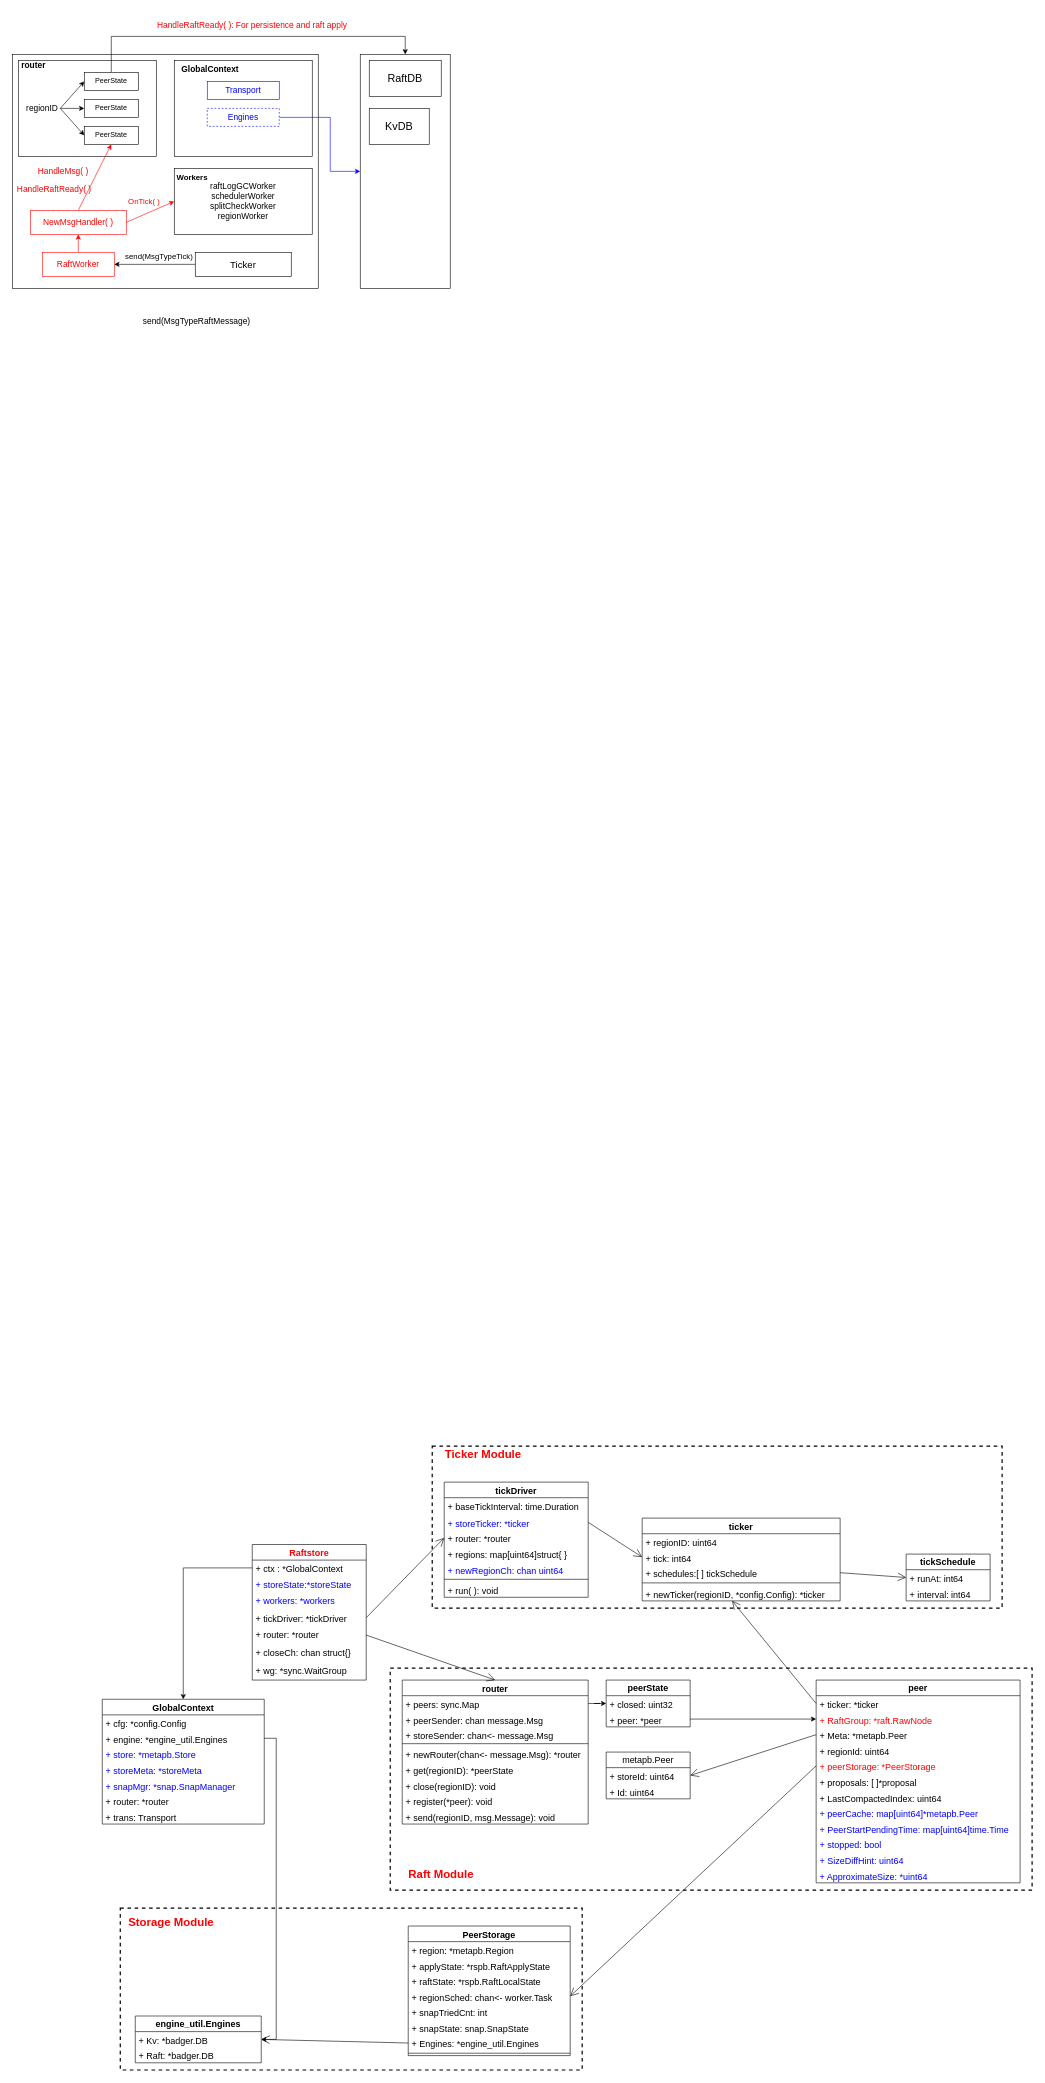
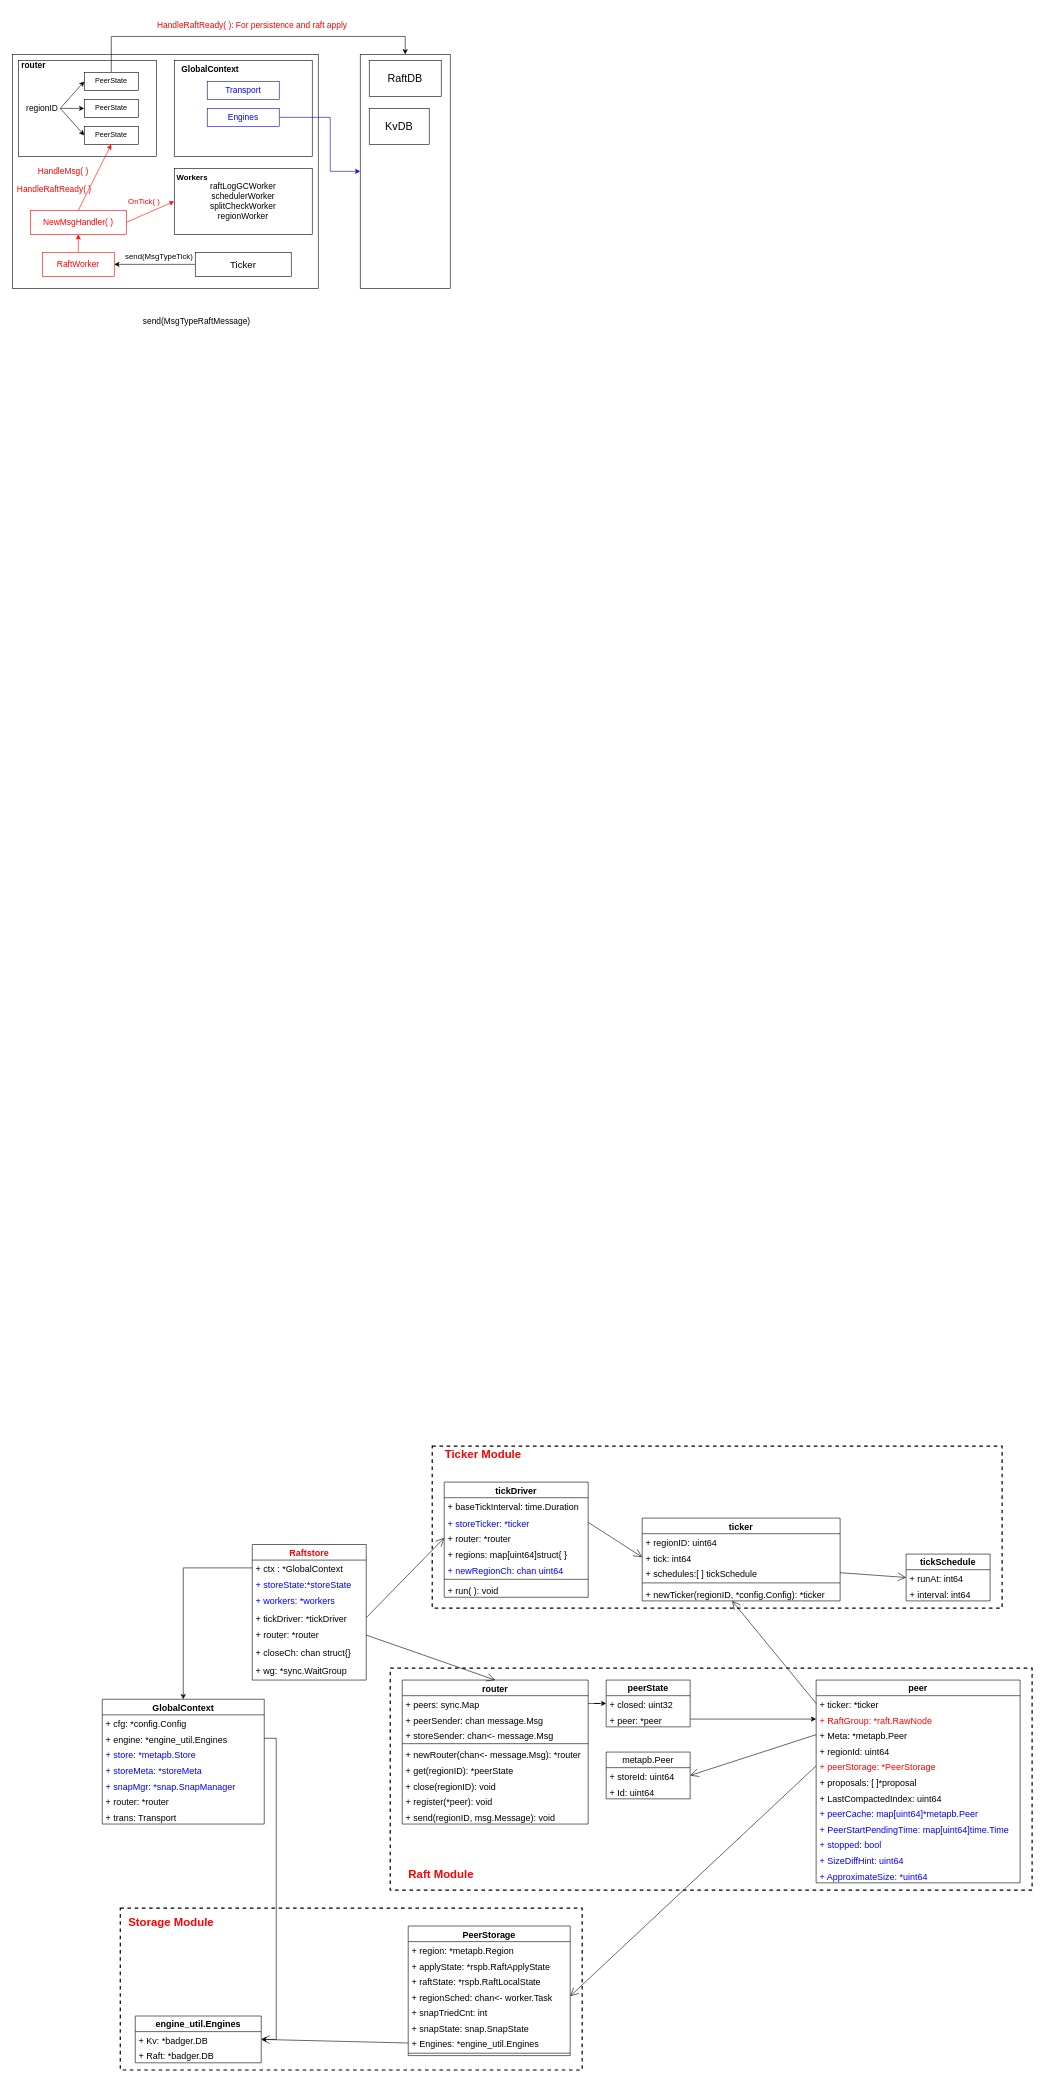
node "Engines": style dashed -> solid
